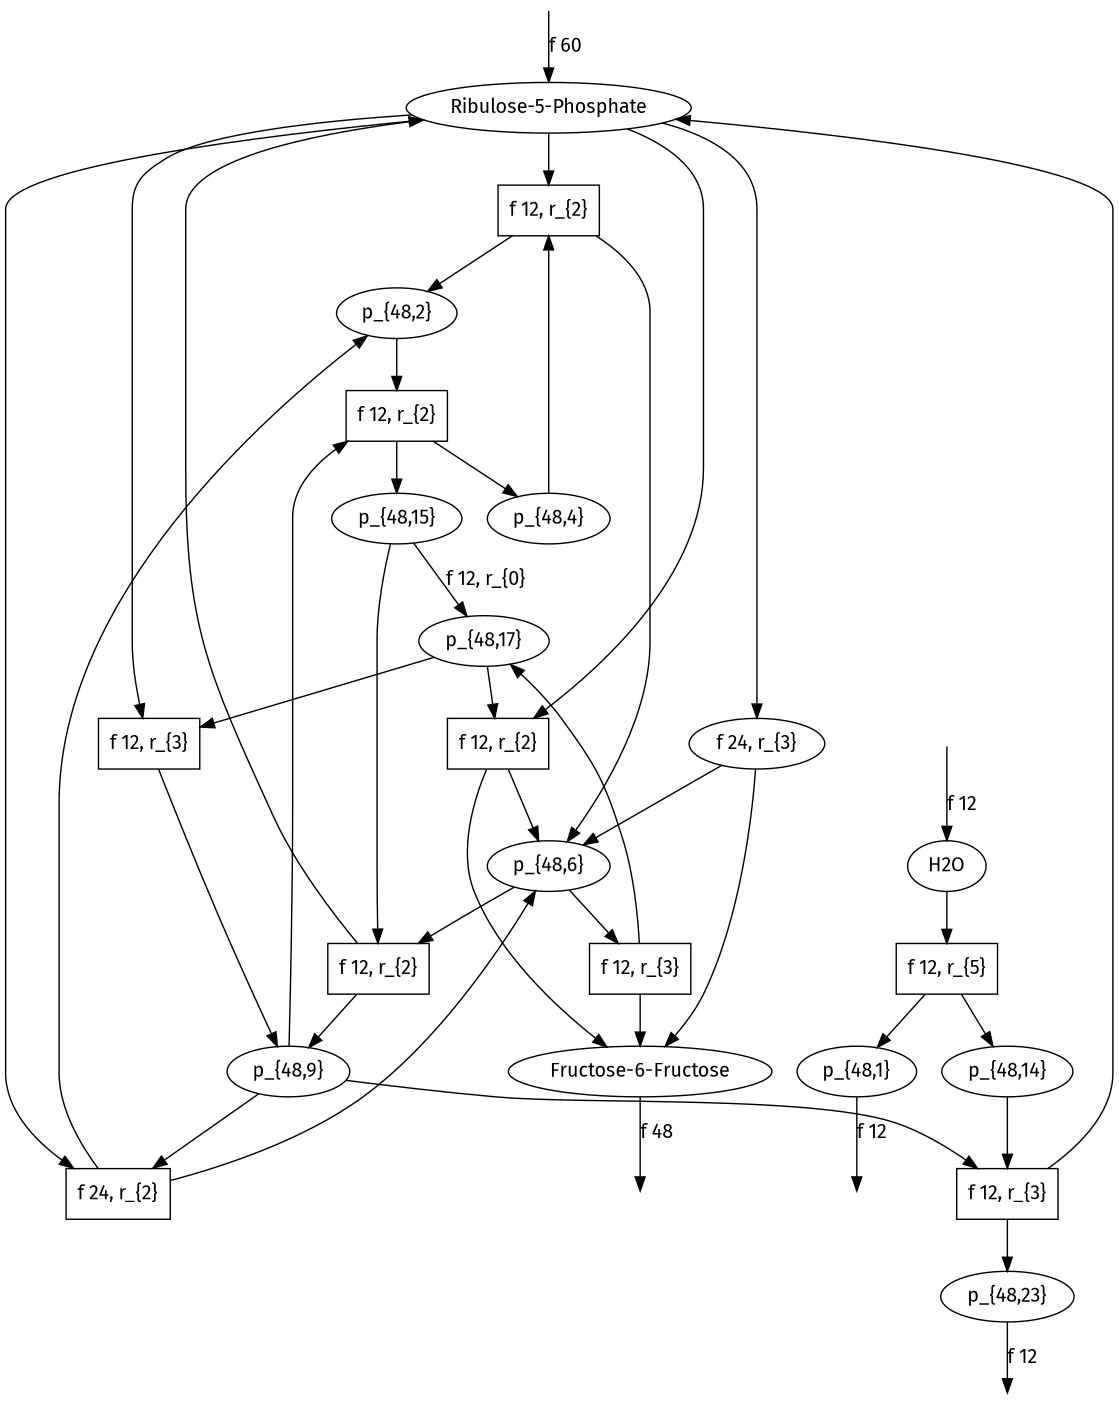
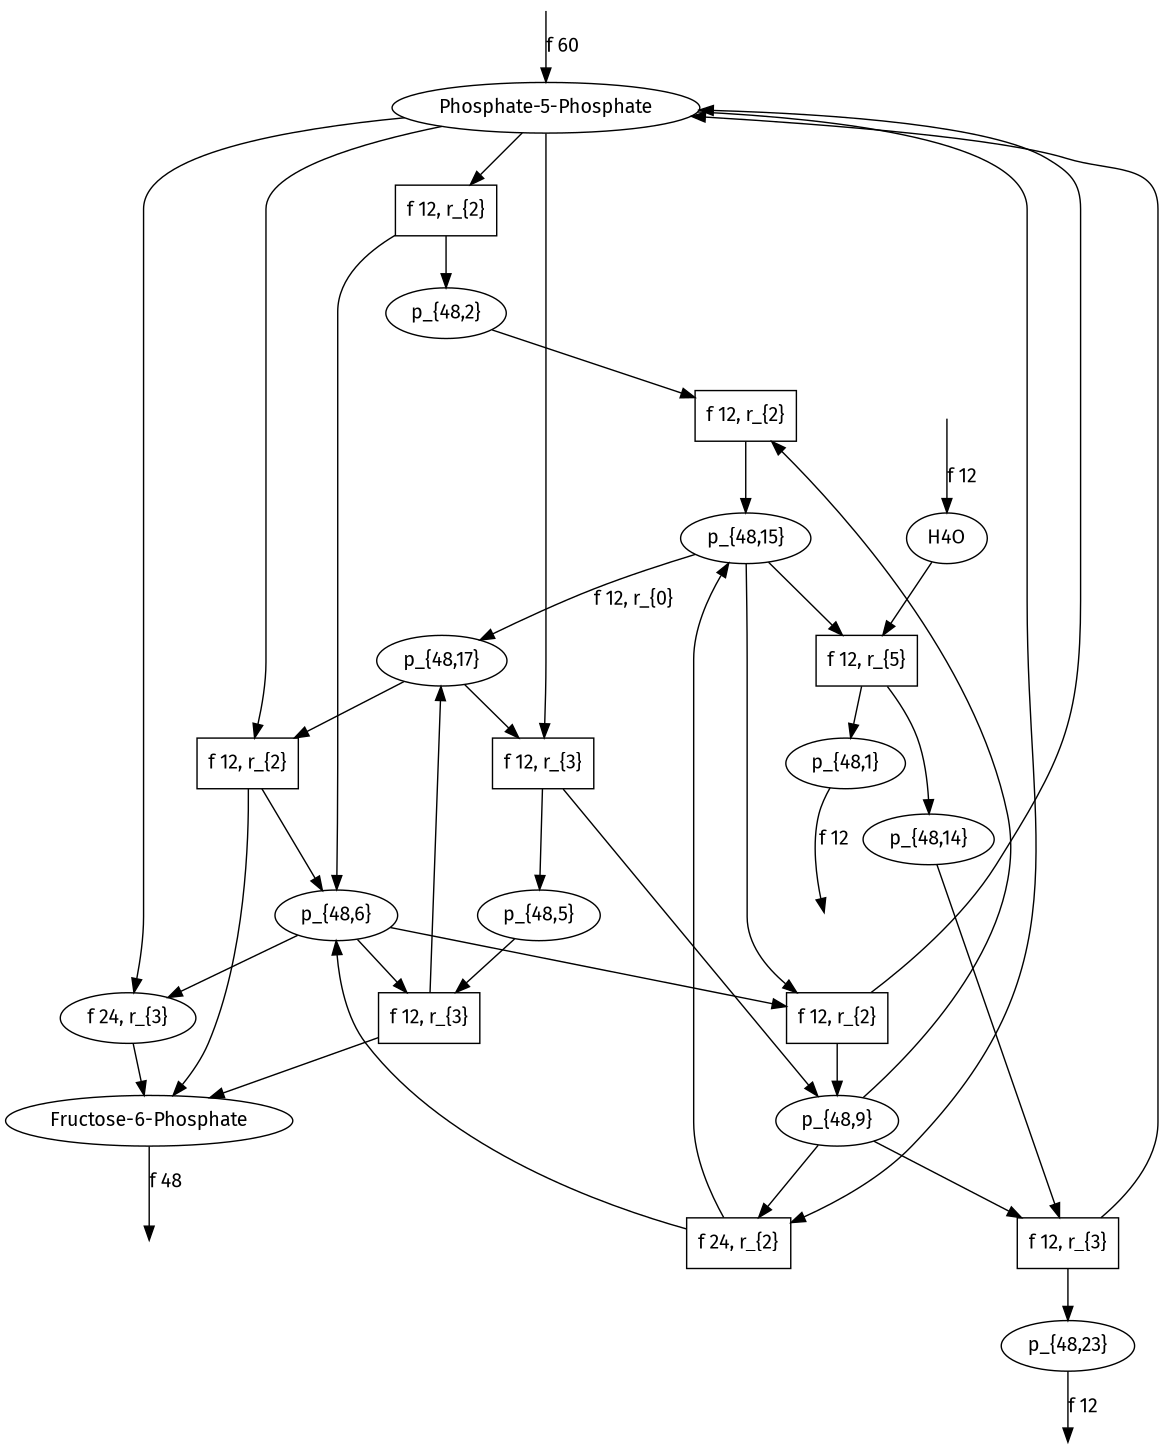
node "Ribulose-5-Phosphate": label "Ribulose-5-Phosphate" -> "Phosphate-5-Phosphate"
node "p_{48,4}": removed
edge "p_{48,15}" -> "f 12, r_{5}": added
edge "f 24, r_{2}" -> "p_{48,2}": now "f 24, r_{2}" -> "p_{48,15}"
edge "f 24, r_{3}" -> "p_{48,6}": reversed
node "H2O": label "H2O" -> "H4O"
node "p_{48,5}": added
node "Fructose-6-Fructose": label "Fructose-6-Fructose" -> "Fructose-6-Phosphate"
